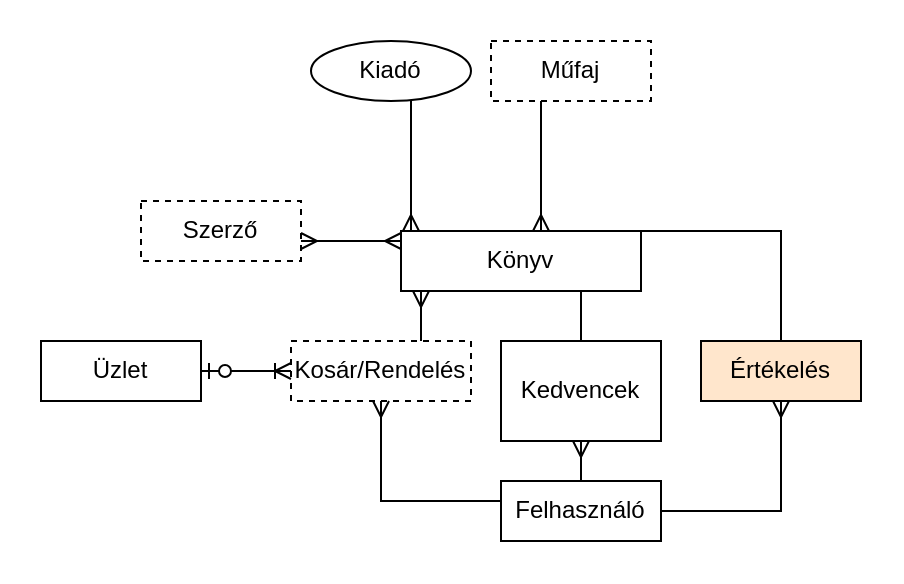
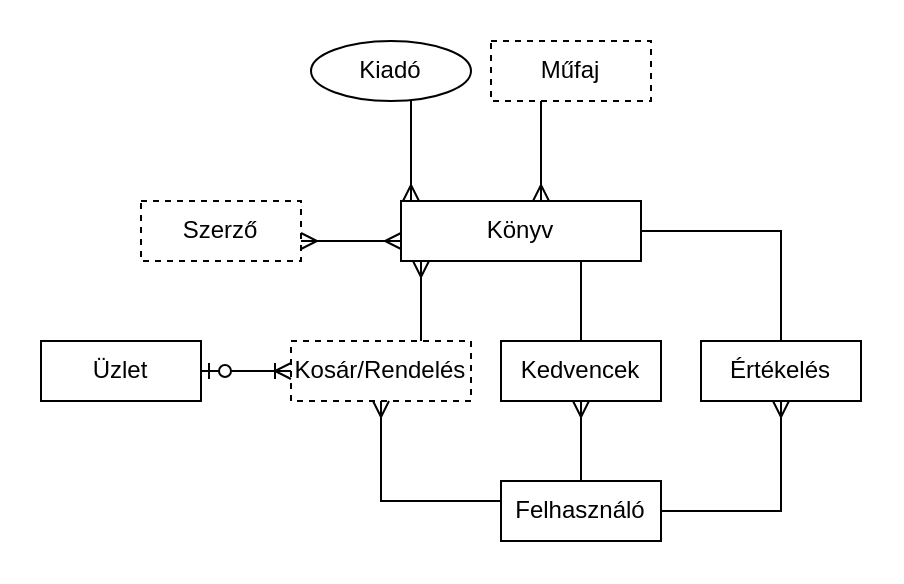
node "Könyv": moved (521, 261) -> (521, 231)
node "Értékelés": fillcolor #ffe6cc -> #ffffff
node "Kedvencek": size 160x100 -> 160x60
